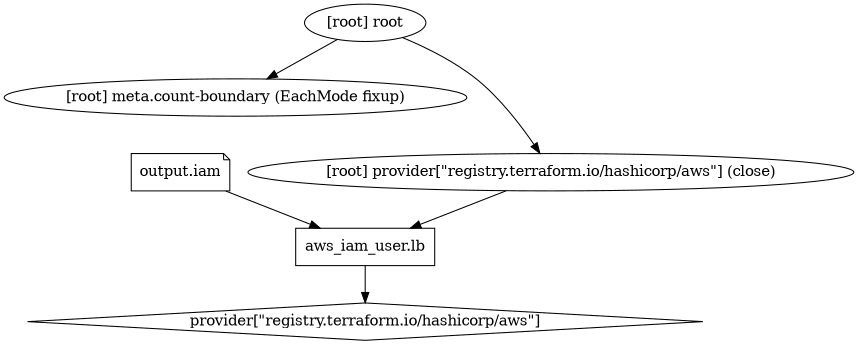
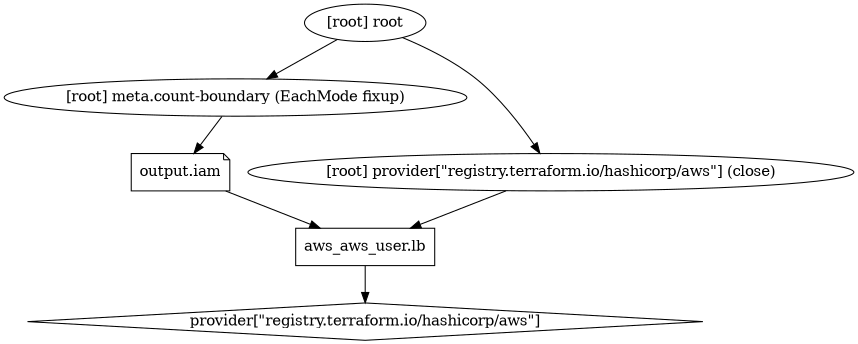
edge "[root] meta.count-boundary (EachMode fixup)" -> "output.iam": added
node "aws_iam_user.lb": label "aws_iam_user.lb" -> "aws_aws_user.lb"
